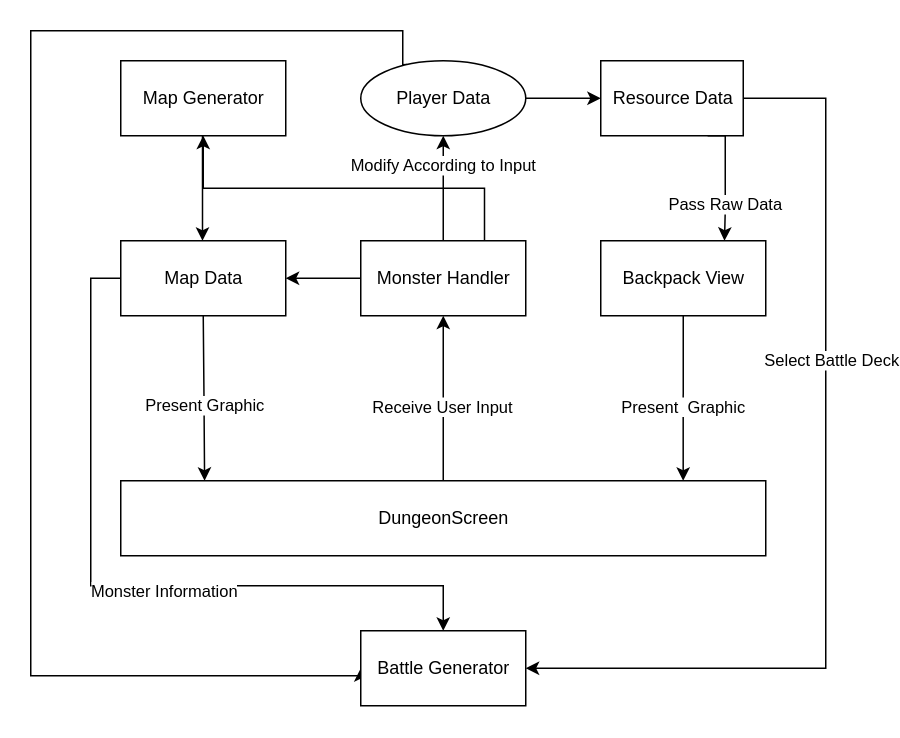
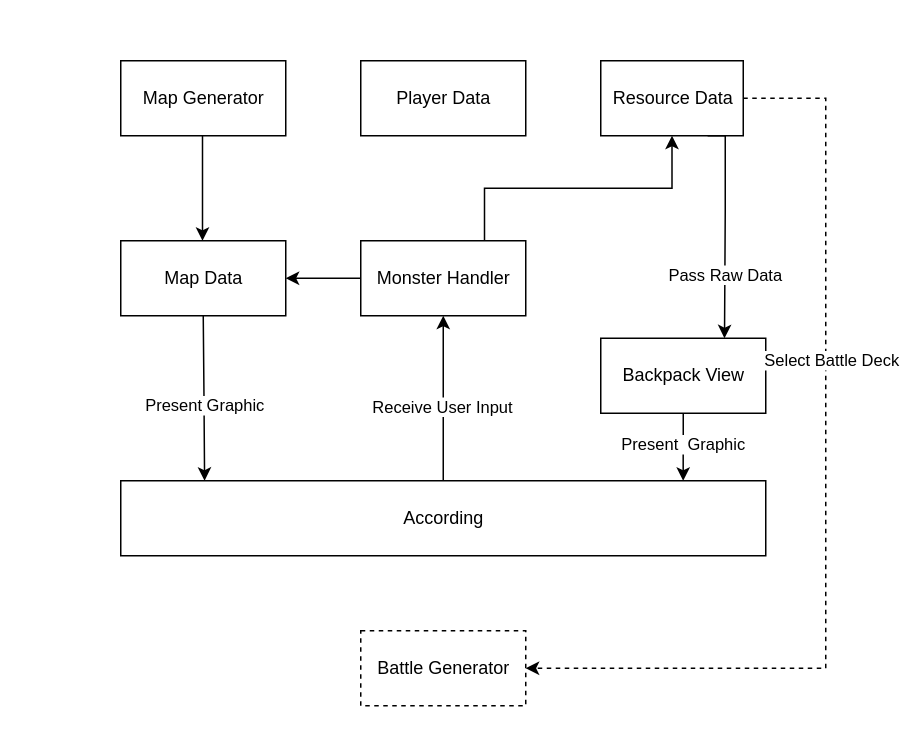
node "Player Data": shape ellipse -> rectangle
edge "Player Data" -> "Resource Data": removed
edge "Monster Handler" -> "Map Generator": now "Monster Handler" -> "Resource Data"
edge "Monster Handler" -> "Player Data": removed, label "Modify According to Input"
node "Backpack View": moved (683, 278) -> (683, 376)
edge "Player Data" -> "Battle Generator": removed
node "DungeonScreen": label "DungeonScreen" -> "According"
edge "Map Data" -> "Battle Generator": removed, label "Monster Information"
edge "Resource Data" -> "Battle Generator": style solid -> dashed
node "Battle Generator": style solid -> dashed
